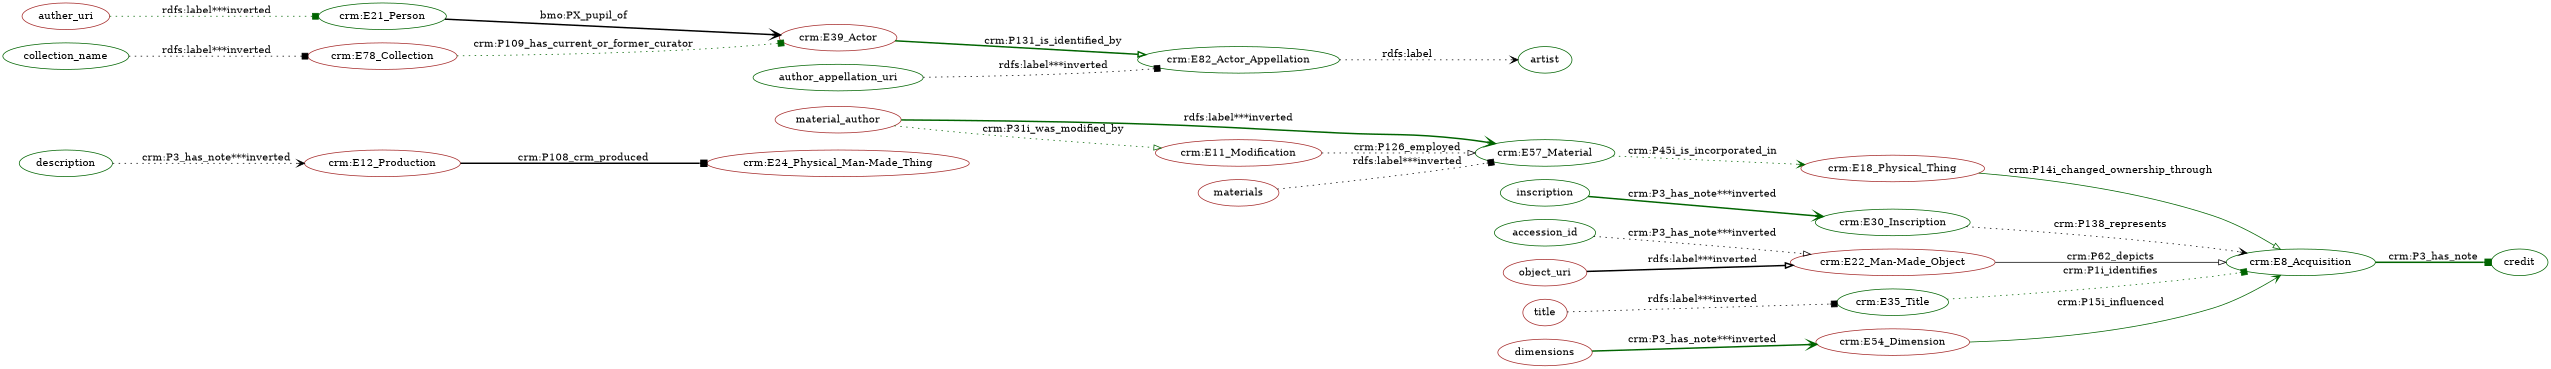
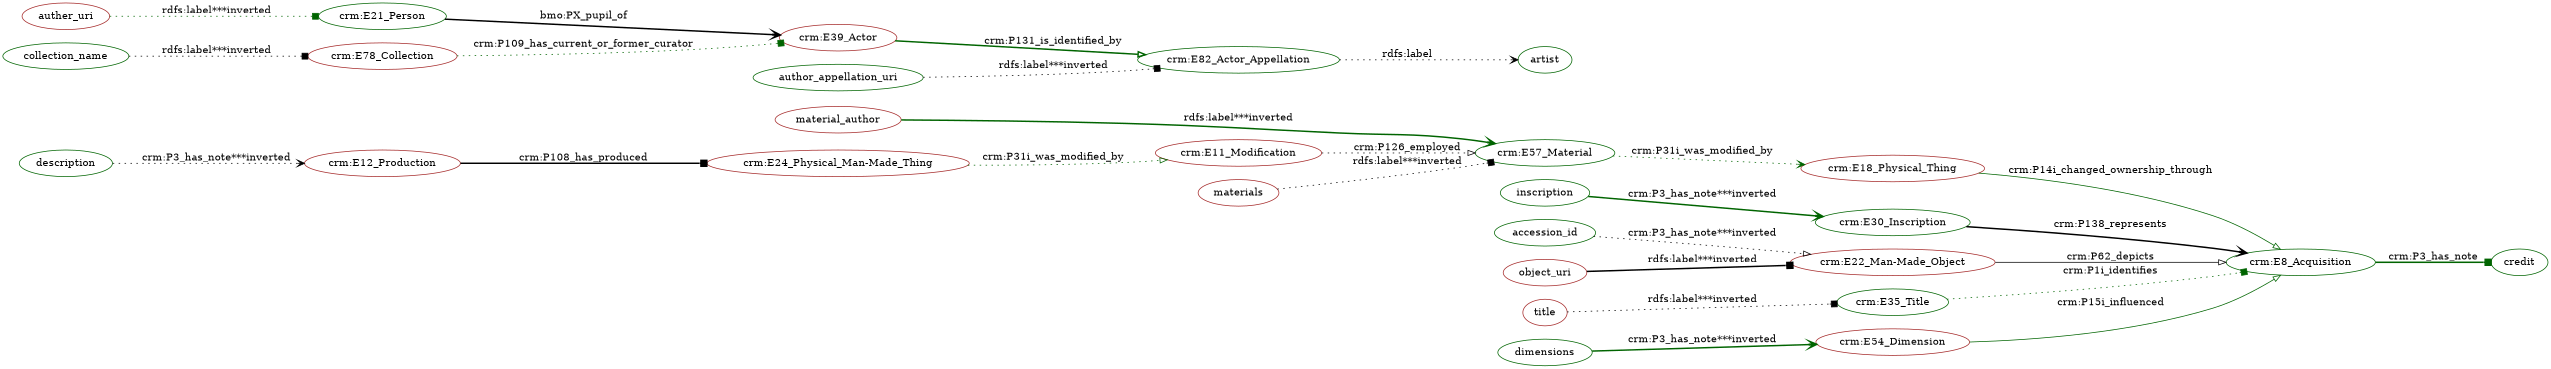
edge "material_author" -> "crm:E11_Modification": now "crm:E24_Physical_Man-Made_Thing" -> "crm:E11_Modification"
edge "crm:E57_Material" -> "crm:E18_Physical_Thing": label "crm:P45i_is_incorporated_in" -> "crm:P31i_was_modified_by"
edge "crm:E12_Production" -> "crm:E24_Physical_Man-Made_Thing": label "crm:P108_crm_produced" -> "crm:P108_has_produced"
edge "crm:E30_Inscription" -> "crm:E8_Acquisition": style dotted -> bold
edge "object_uri" -> "crm:E22_Man-Made_Object": arrowhead onormal -> box
edge "crm:E54_Dimension" -> "crm:E8_Acquisition": arrowhead vee -> onormal
node "dimensions": color brown -> darkgreen
